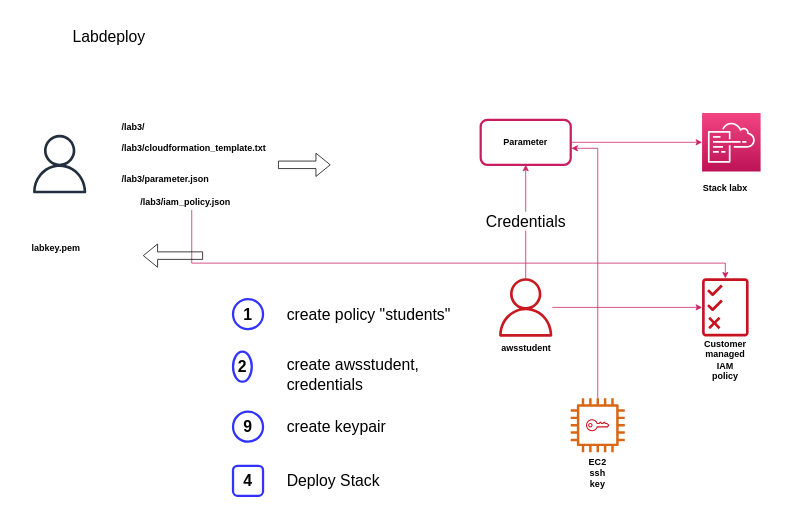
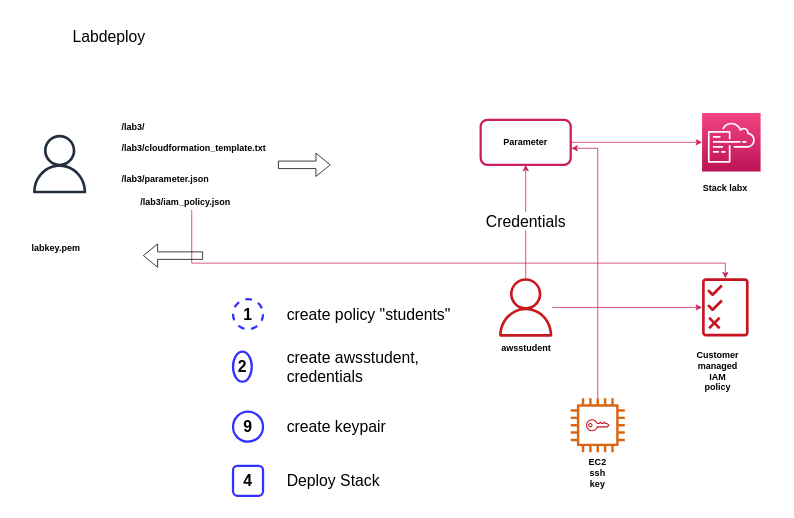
node "1": style solid -> dashed
node "Customer managed IAM policy": moved (725, 360) -> (717, 371)
node "create awsstudent, credentials": moved (379, 374) -> (379, 366)
